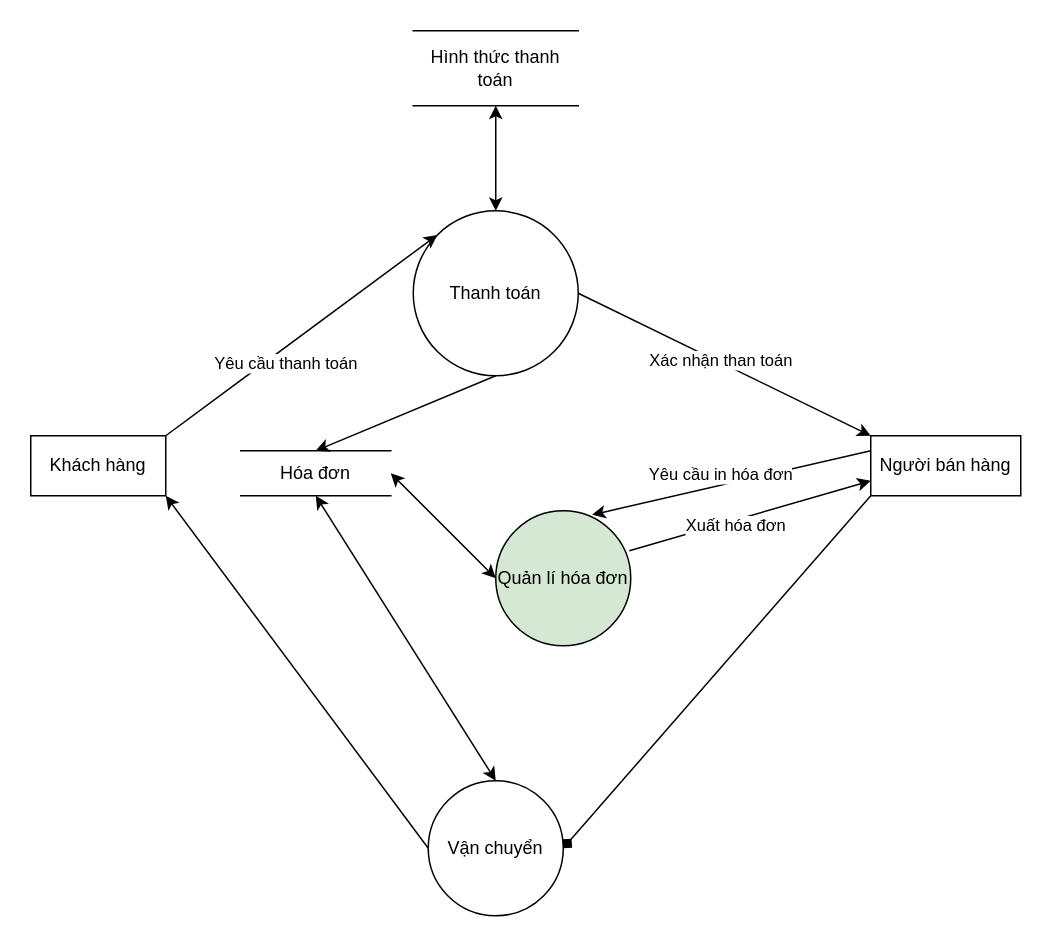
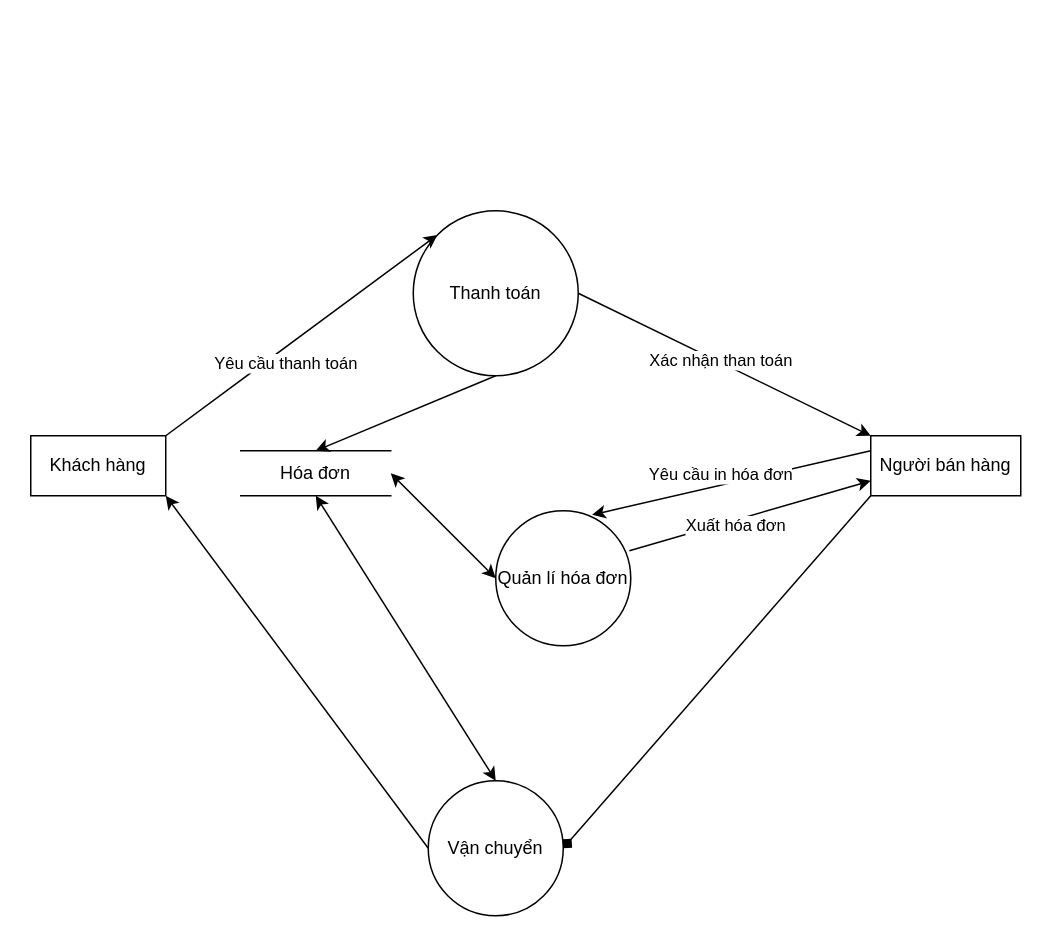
node "Hình thức thanh toán": removed
edge "Hình thức thanh toán" -- "Thanh toán": removed
node "Quản lí hóa đơn": fillcolor #d5e8d4 -> #ffffff
